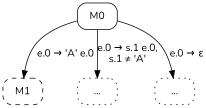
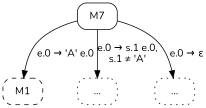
node "M0": label "M0" -> "M7"
